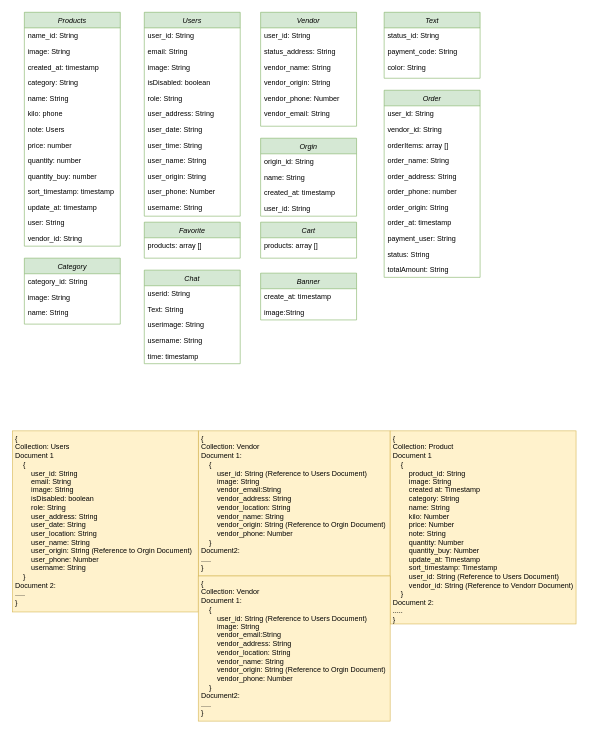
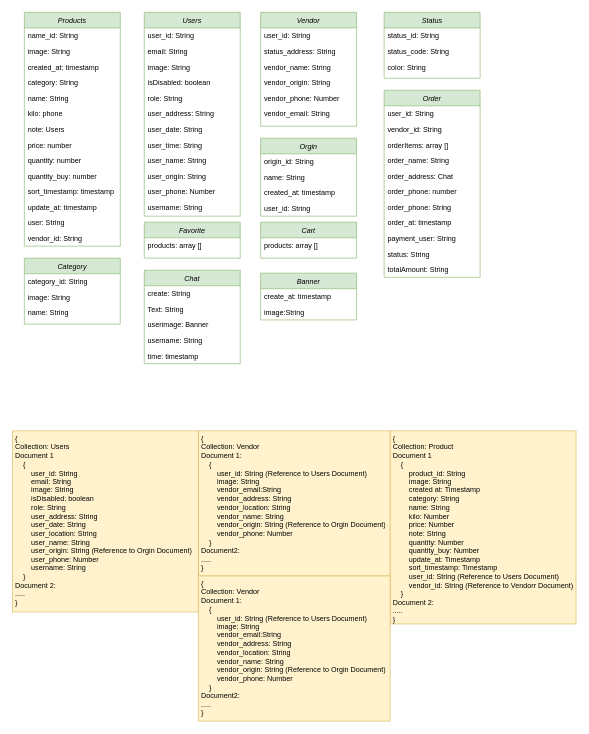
node "Text": label "Text" -> "Status"
node "payment_code: String": label "payment_code: String" -> "status_code: String"
node "order_address: String": label "order_address: String" -> "order_address: Chat"
node "order_origin: String": label "order_origin: String" -> "order_phone: String"
node "userid: String": label "userid: String" -> "create: String"
node "userimage: String": label "userimage: String" -> "userimage: Banner"
